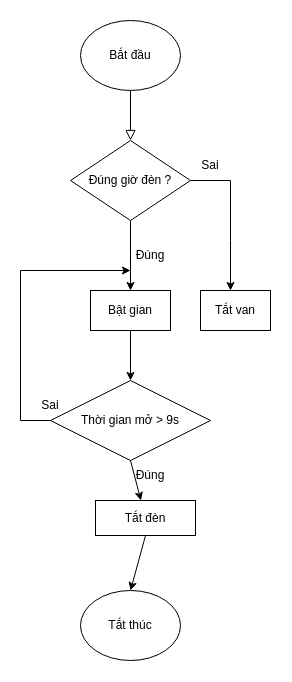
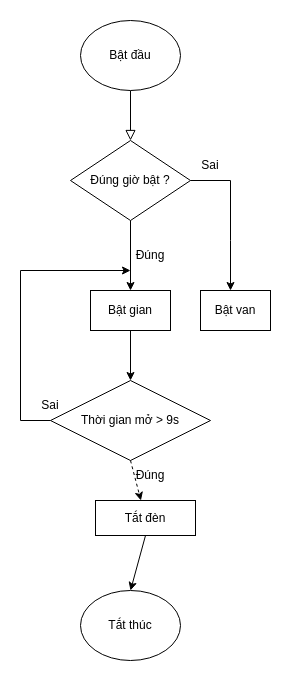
node "Bắt đầu": label "Bắt đầu" -> "Bật đầu"
node "Đúng giờ đèn ?": label "Đúng giờ đèn ?" -> "Đúng giờ bật ?"
node "Tắt van": label "Tắt van" -> "Bật van"
edge "Thời gian mở > 9s" -> "Tắt đèn": style solid -> dashed
